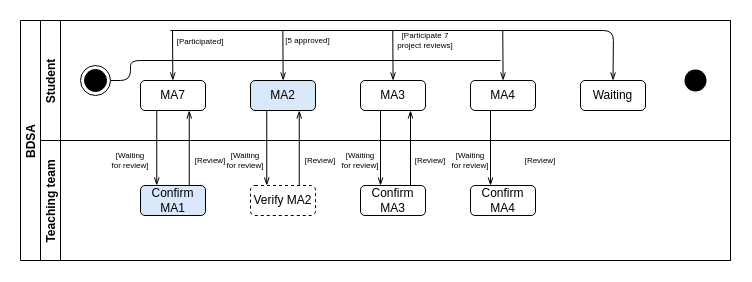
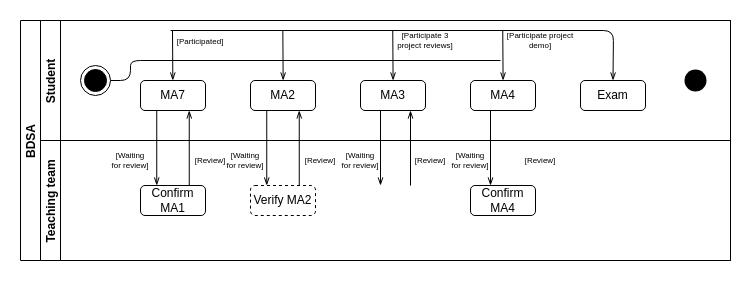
node "[5 approved]": removed
node "[Participate 7 project reviews]": label "[Participate 7 project reviews]" -> "[Participate 3 project reviews]"
node "[Participate project demo]": added
node "MA2": fillcolor #dae8fc -> #ffffff
node "Waiting": label "Waiting" -> "Exam"
node "Confirm MA1": fillcolor #dae8fc -> #ffffff
node "Confirm MA3": removed
